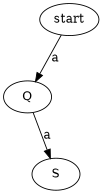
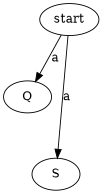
edge "Q" -> "S": now "start" -> "S"
